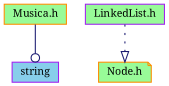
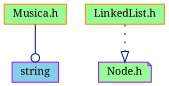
node "LinkedList.h": color purple -> darkorange
node "Node.h": color darkorange -> purple
